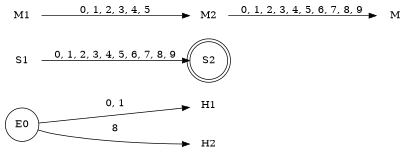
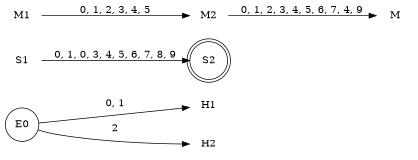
edge "M2" -> "M": label "0, 1, 2, 3, 4, 5, 6, 7, 8, 9" -> "0, 1, 2, 3, 4, 5, 6, 7, 4, 9"
edge "S1" -> "S2": label "0, 1, 2, 3, 4, 5, 6, 7, 8, 9" -> "0, 1, 0, 3, 4, 5, 6, 7, 8, 9"
edge "E0" -> "H2": label "8" -> "2"
